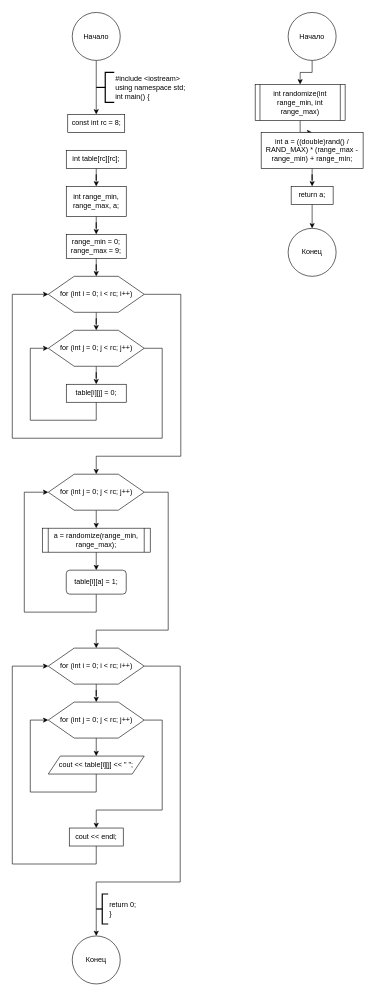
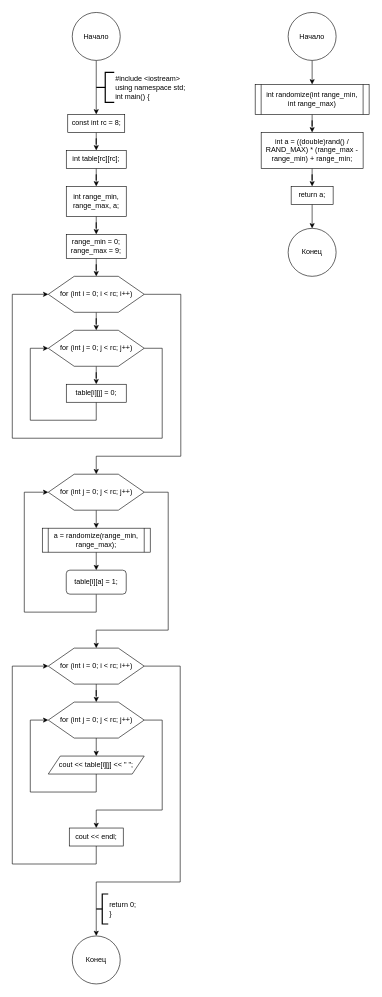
node "int randomize(int range_min, int range_max)": size 90x36 -> 114x30
edge "const int rc = 8;" -> "int table[rc][rc];": added
